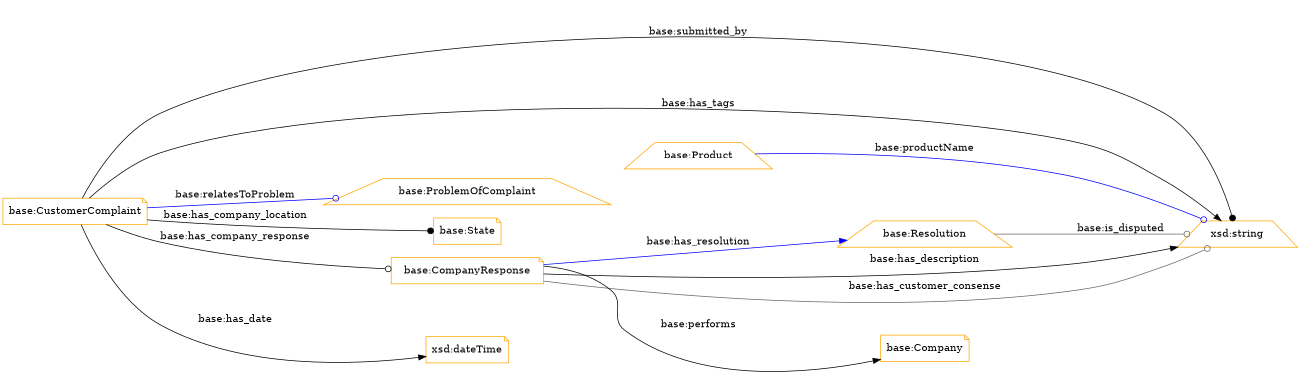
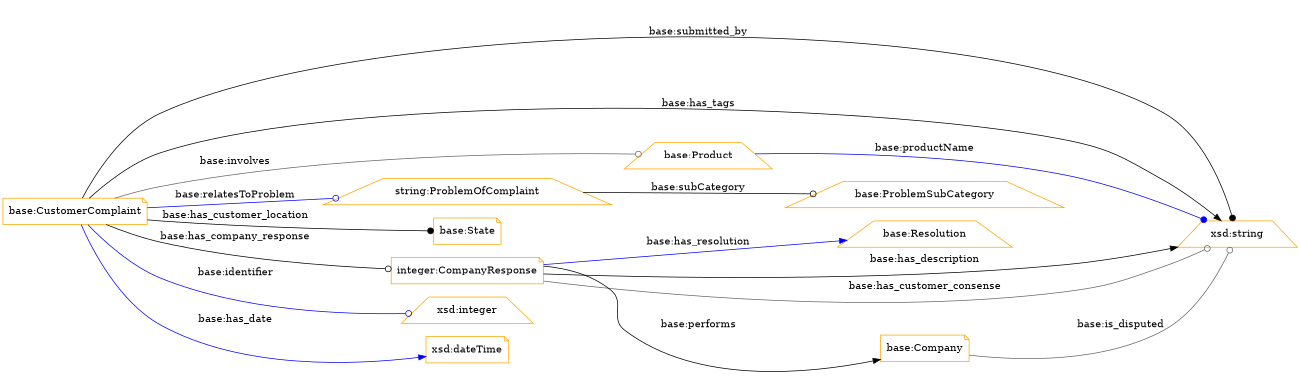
edge "base:CustomerComplaint" -> "base:Product": added, label "base:involves"
edge "base:Product" -> "xsd:string": arrowhead odot -> dot
node "base:ProblemOfComplaint": label "base:ProblemOfComplaint" -> "string:ProblemOfComplaint"
node "base:ProblemSubCategory": added
edge "base:CustomerComplaint" -> "base:State": label "base:has_company_location" -> "base:has_customer_location"
edge "base:Resolution" -> "xsd:string": now "base:Company" -> "xsd:string"
node "base:CompanyResponse": label "base:CompanyResponse" -> "integer:CompanyResponse"
node "xsd:integer": added
edge "base:CustomerComplaint" -> "xsd:dateTime": color black -> blue
